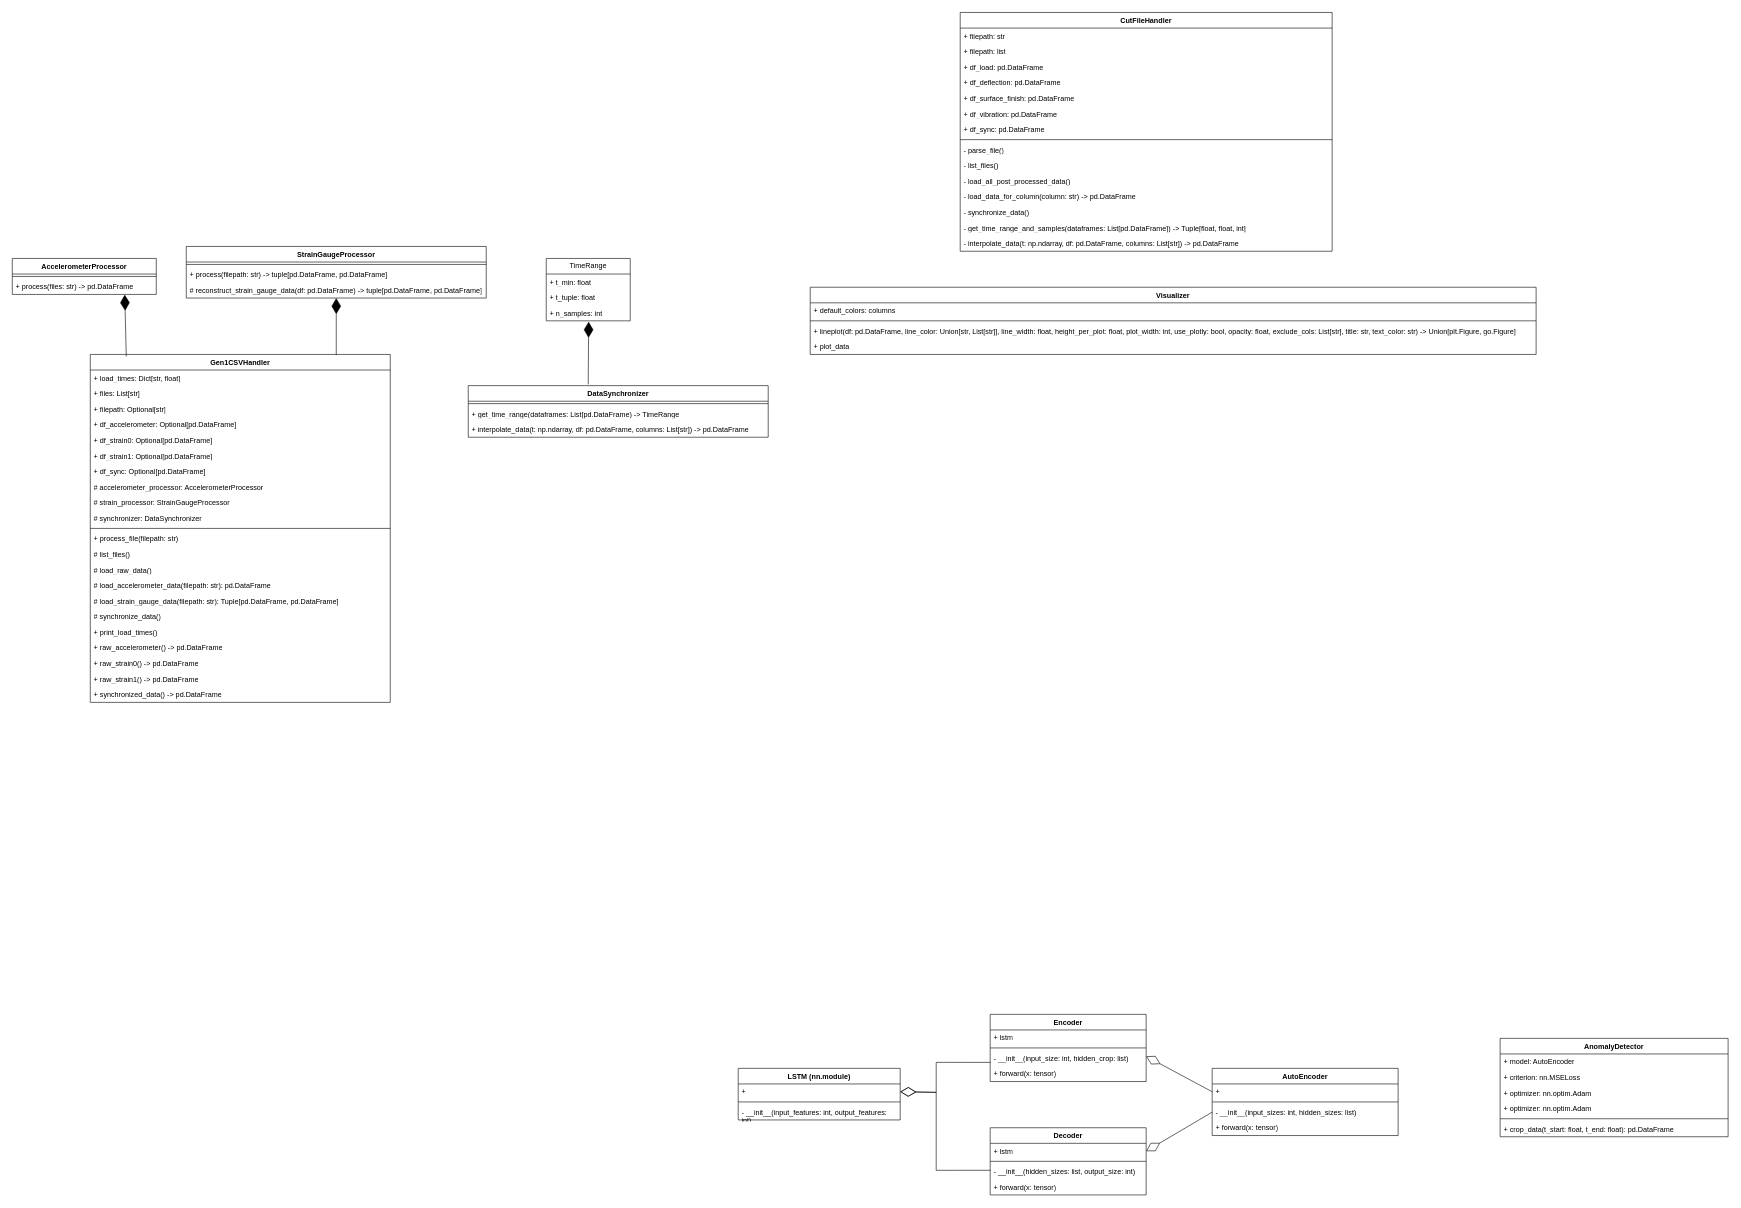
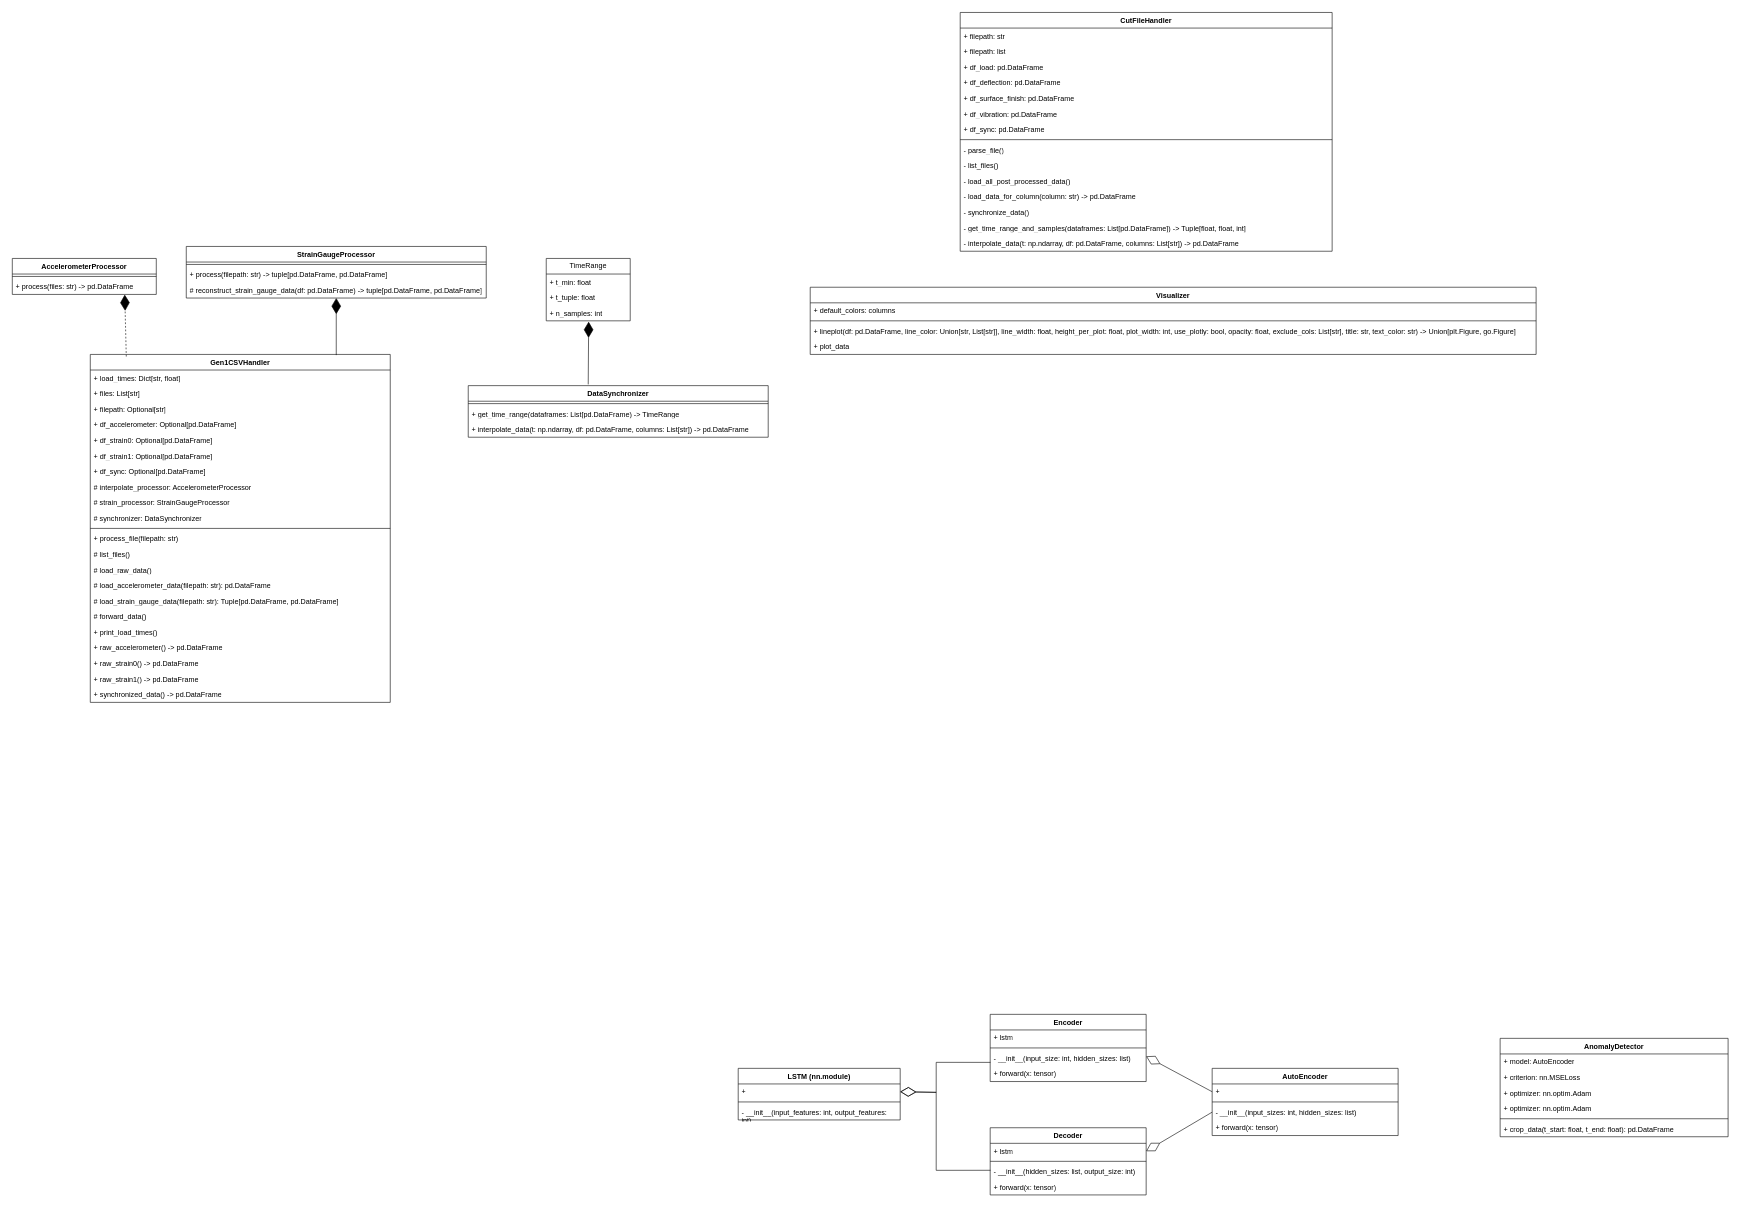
edge "Gen1CSVHandler" -> "+ process(files: str) -> pd.DataFrame": style solid -> dashed
node "# accelerometer_processor: AccelerometerProcessor": label "# accelerometer_processor: AccelerometerProcessor" -> "# interpolate_processor: AccelerometerProcessor"
node "# synchronize_data()": label "# synchronize_data()" -> "# forward_data()"
node "- __init__(input_size: int, hidden_crop: list)": label "- __init__(input_size: int, hidden_crop: list)" -> "- __init__(input_size: int, hidden_sizes: list)"
